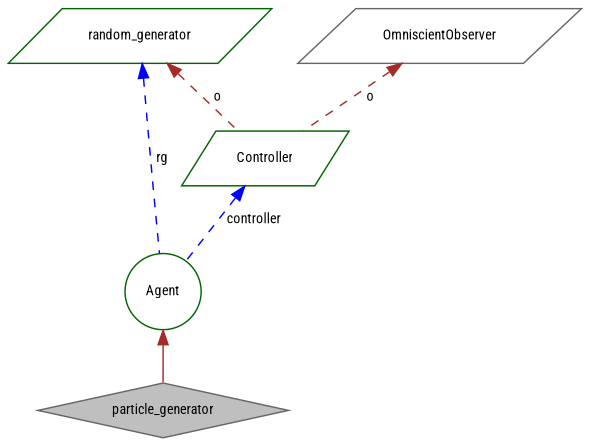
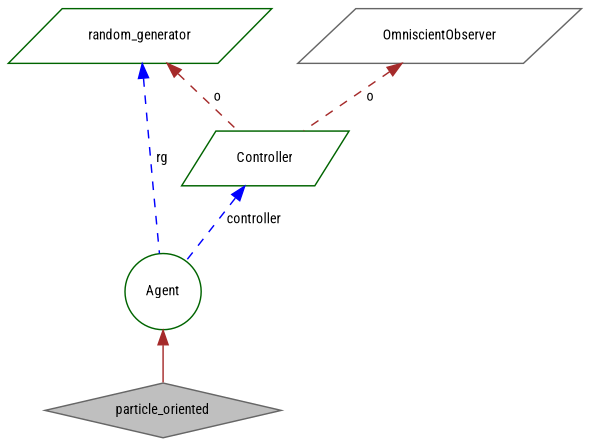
node "particle_generator": label "particle_generator" -> "particle_oriented"
